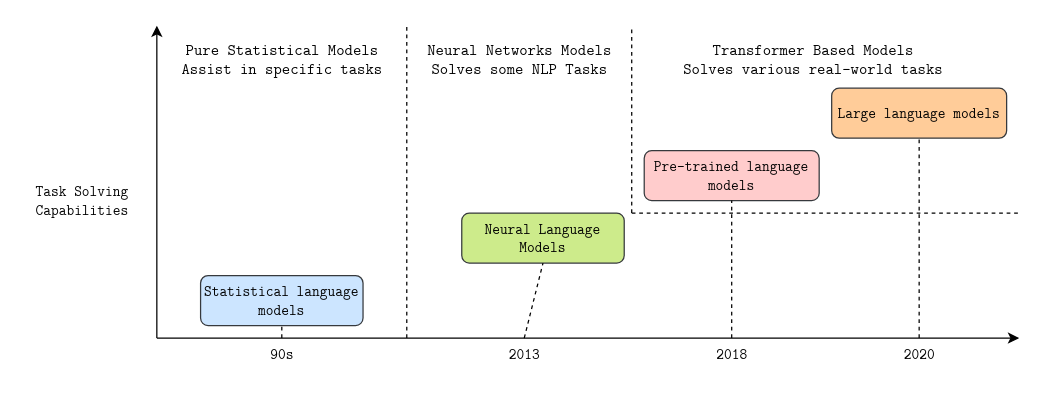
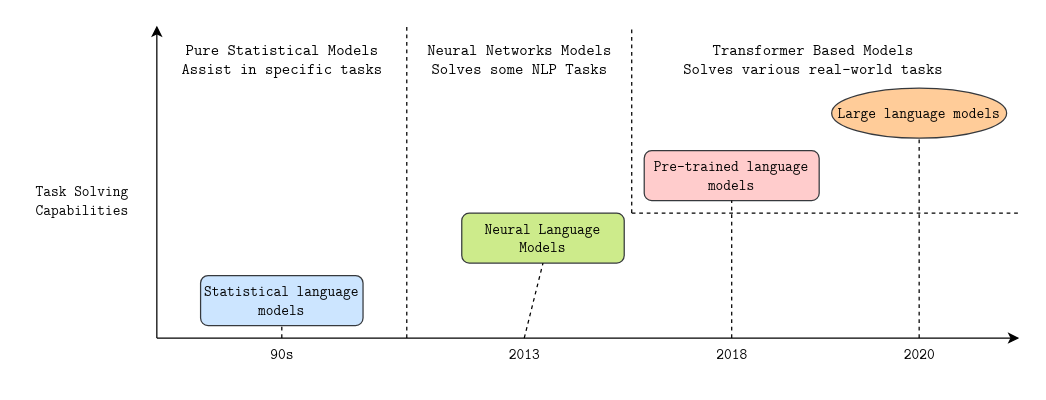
node "Large language models": shape rounded rectangle -> ellipse
